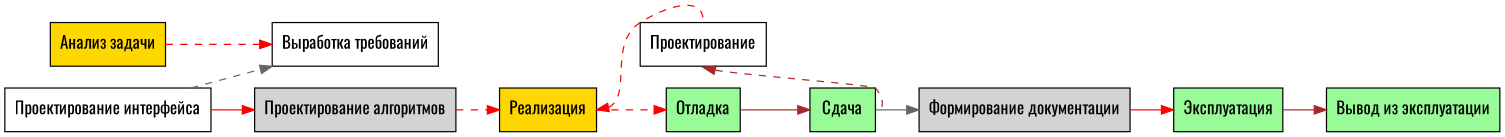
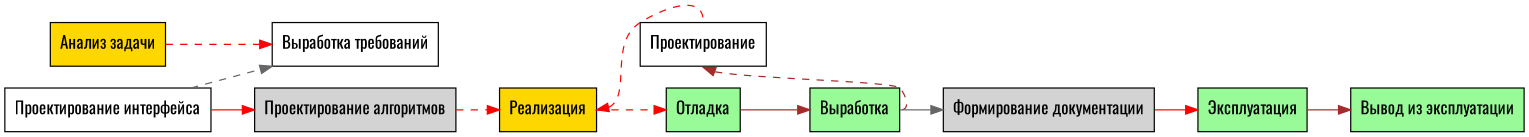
node "Сдача": label "Сдача" -> "Выработка"
